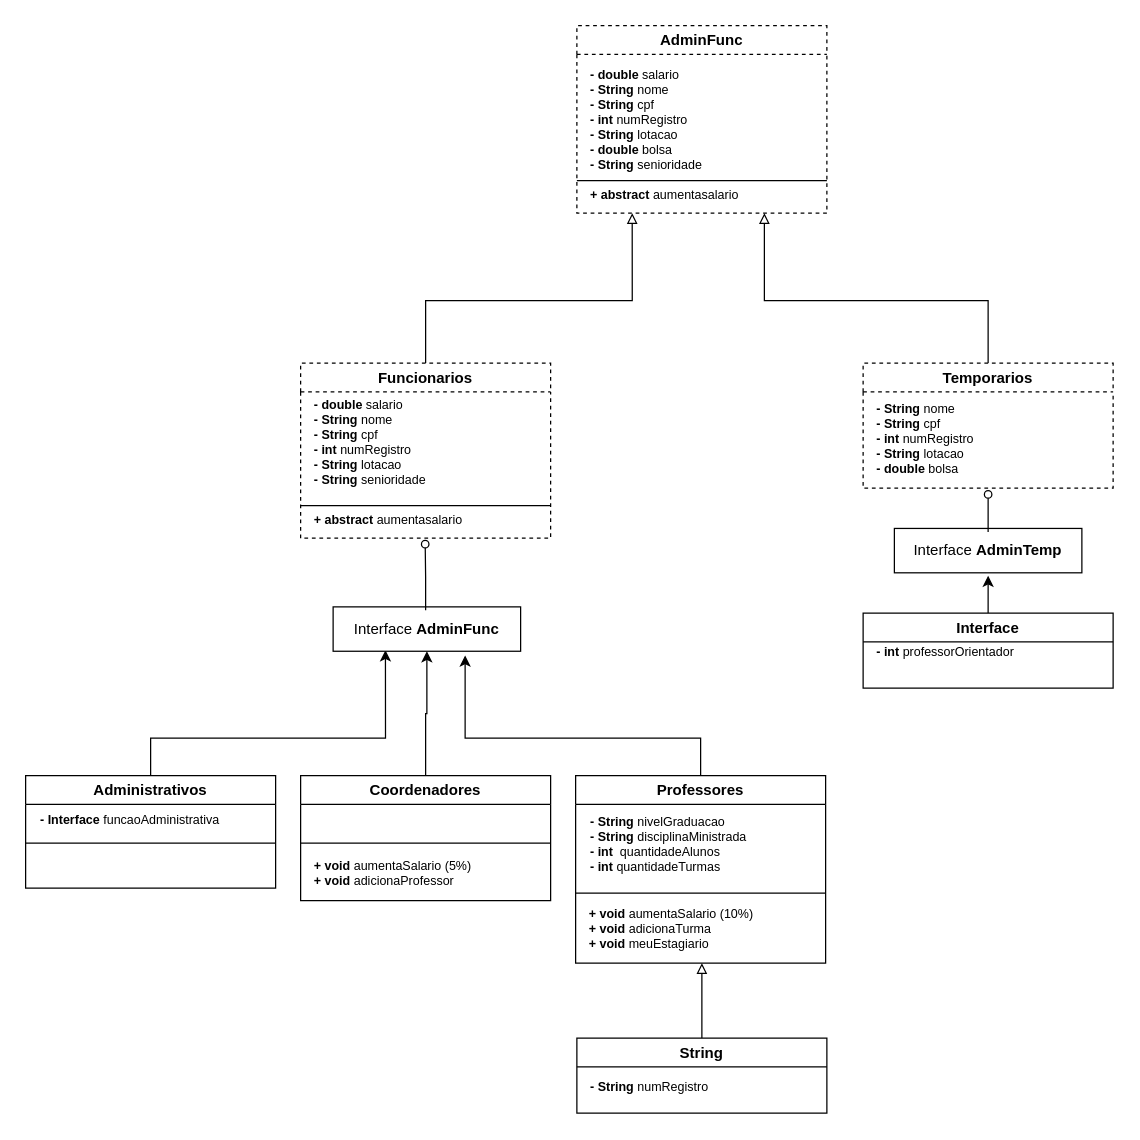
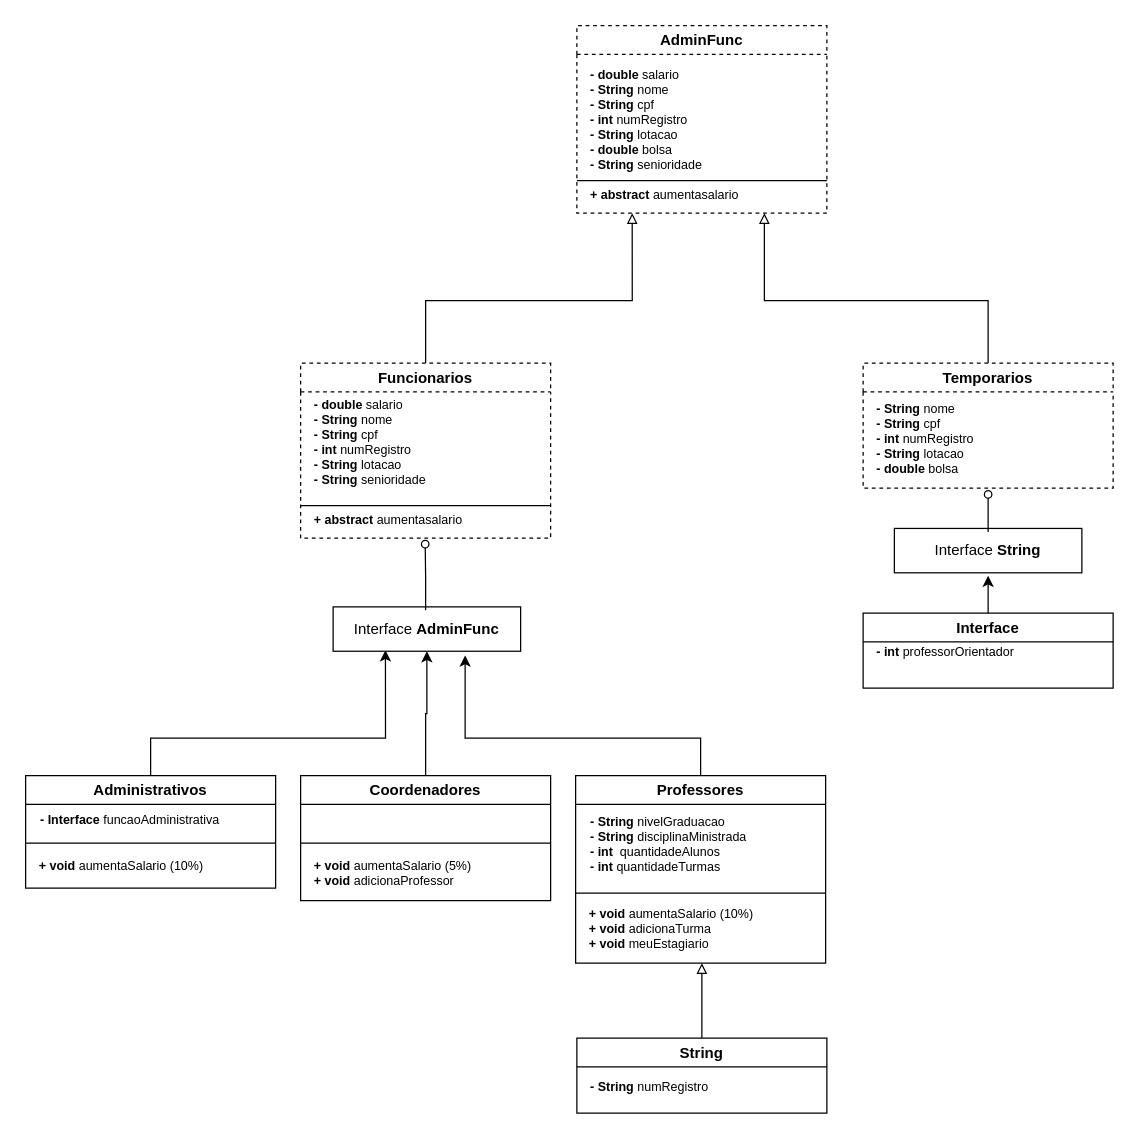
node "Interface AdminTemp": label "Interface AdminTemp" -> "Interface String"
node "+ void aumentaSalario (10%)": added
